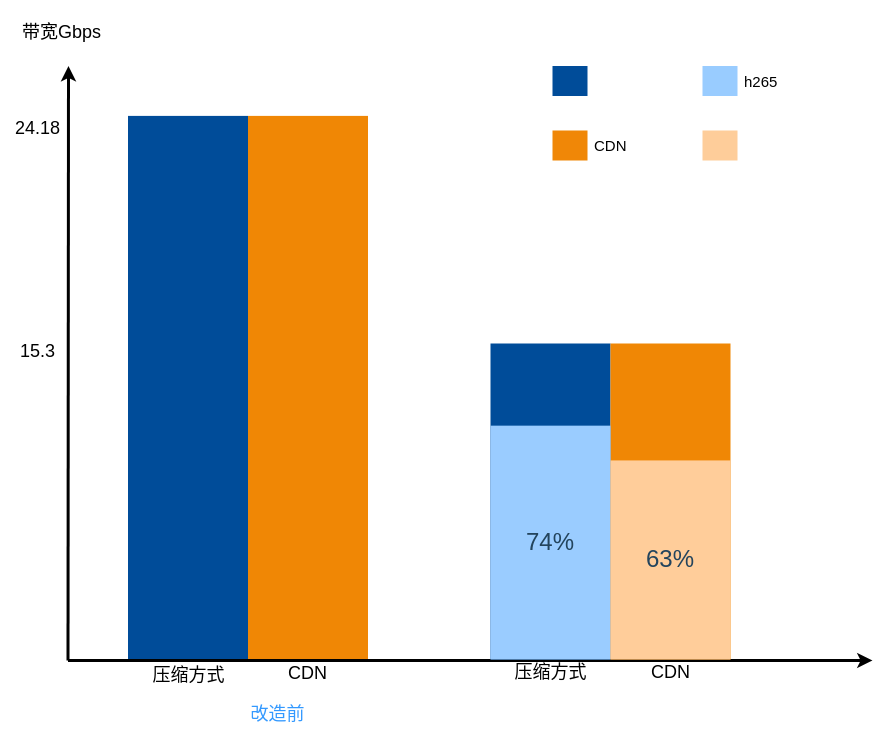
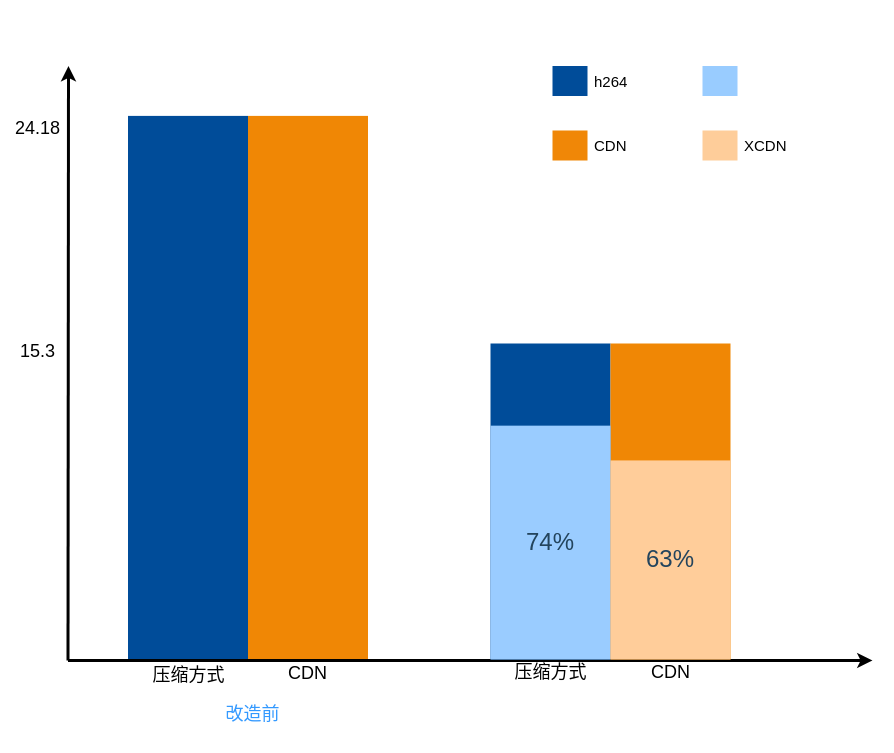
node "带宽Gbps": removed
node "h264": added
node "h265": removed
node "XCDN": added
node "改造前": moved (278, 717) -> (253, 717)
